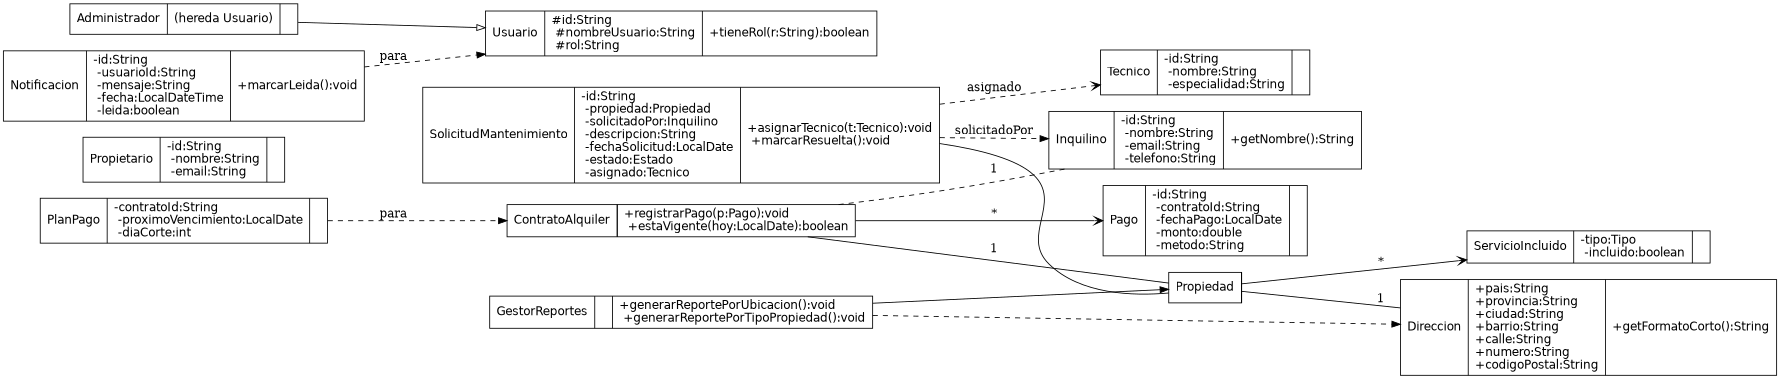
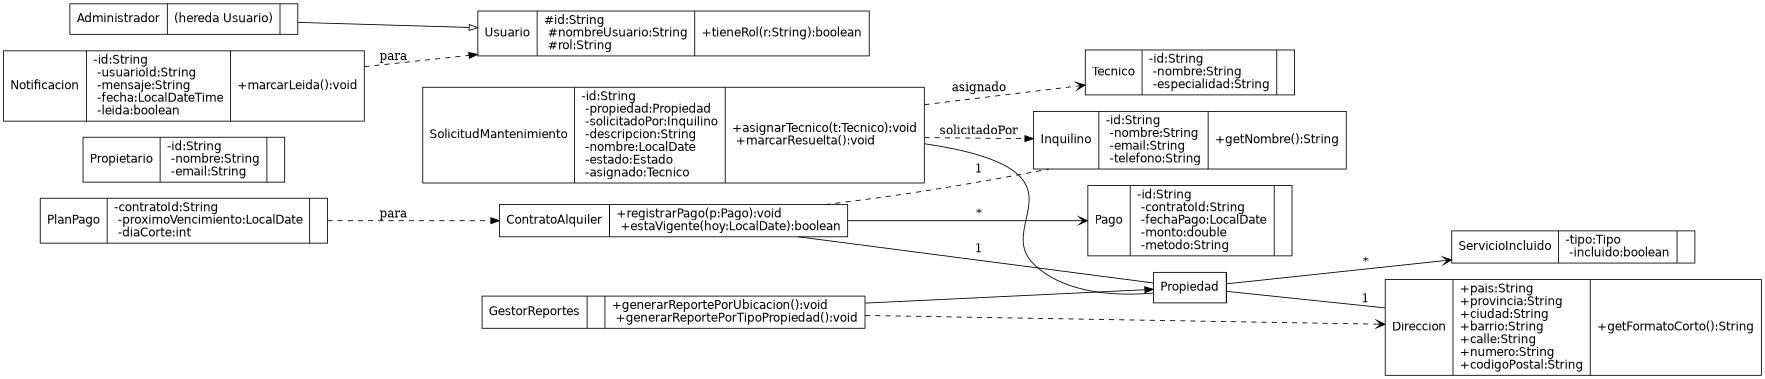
node "SolicitudMantenimiento": text "-fechaSolicitud:LocalDate" -> "-nombre:LocalDate"
edge "GestorReportes" -> "Direccion": arrowhead normal -> vee
